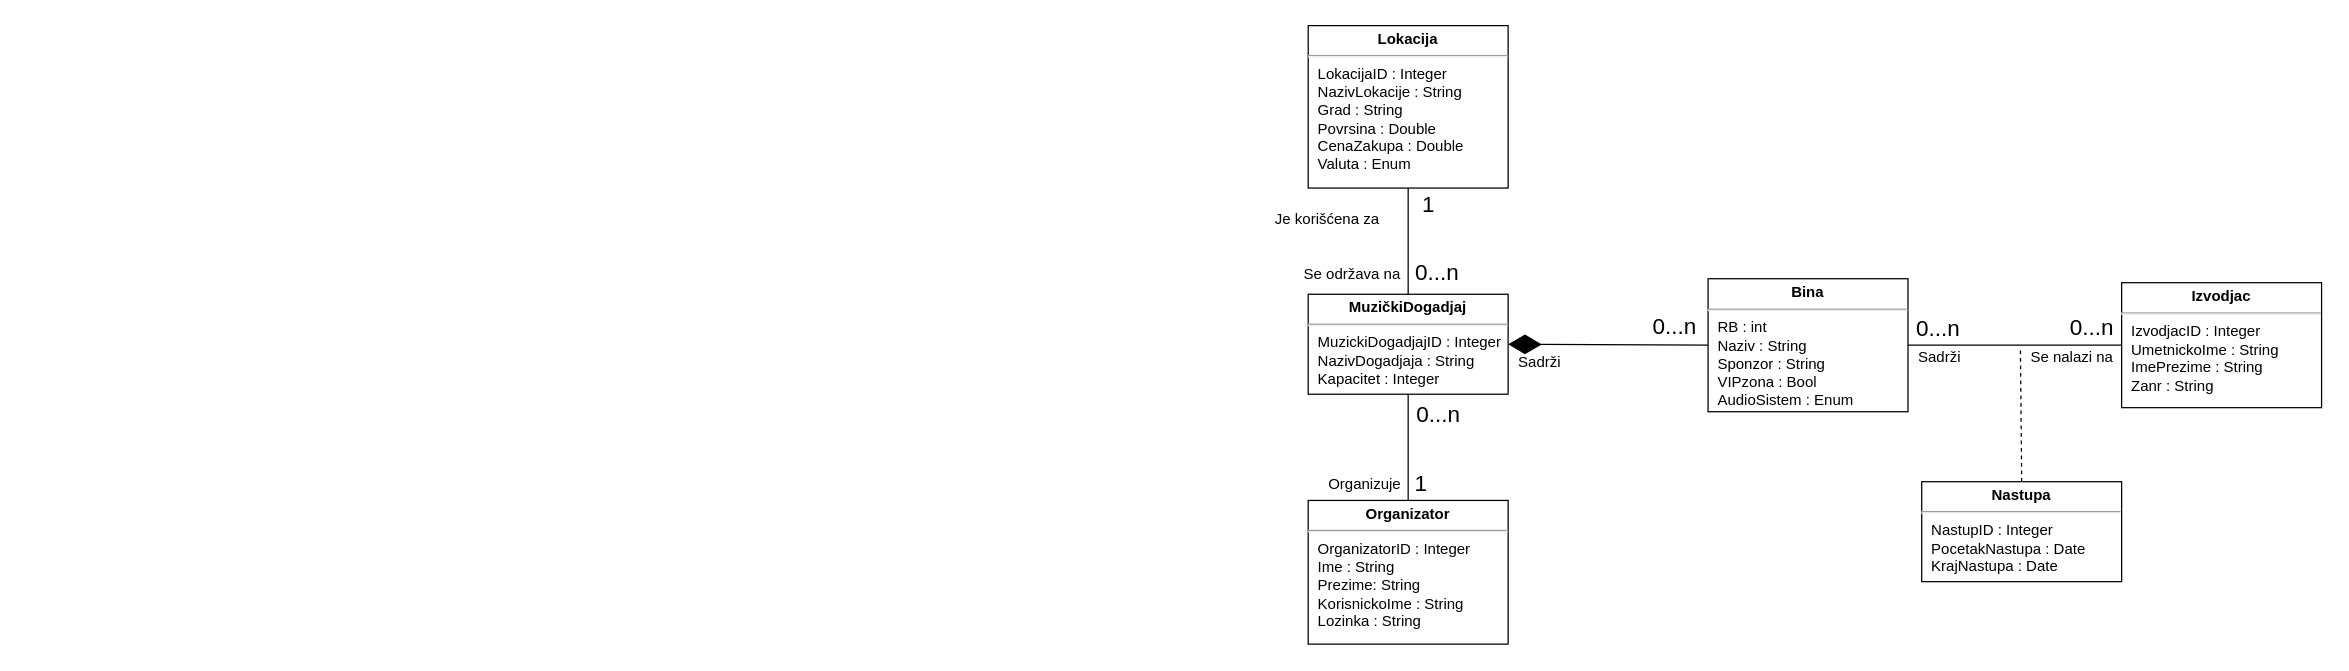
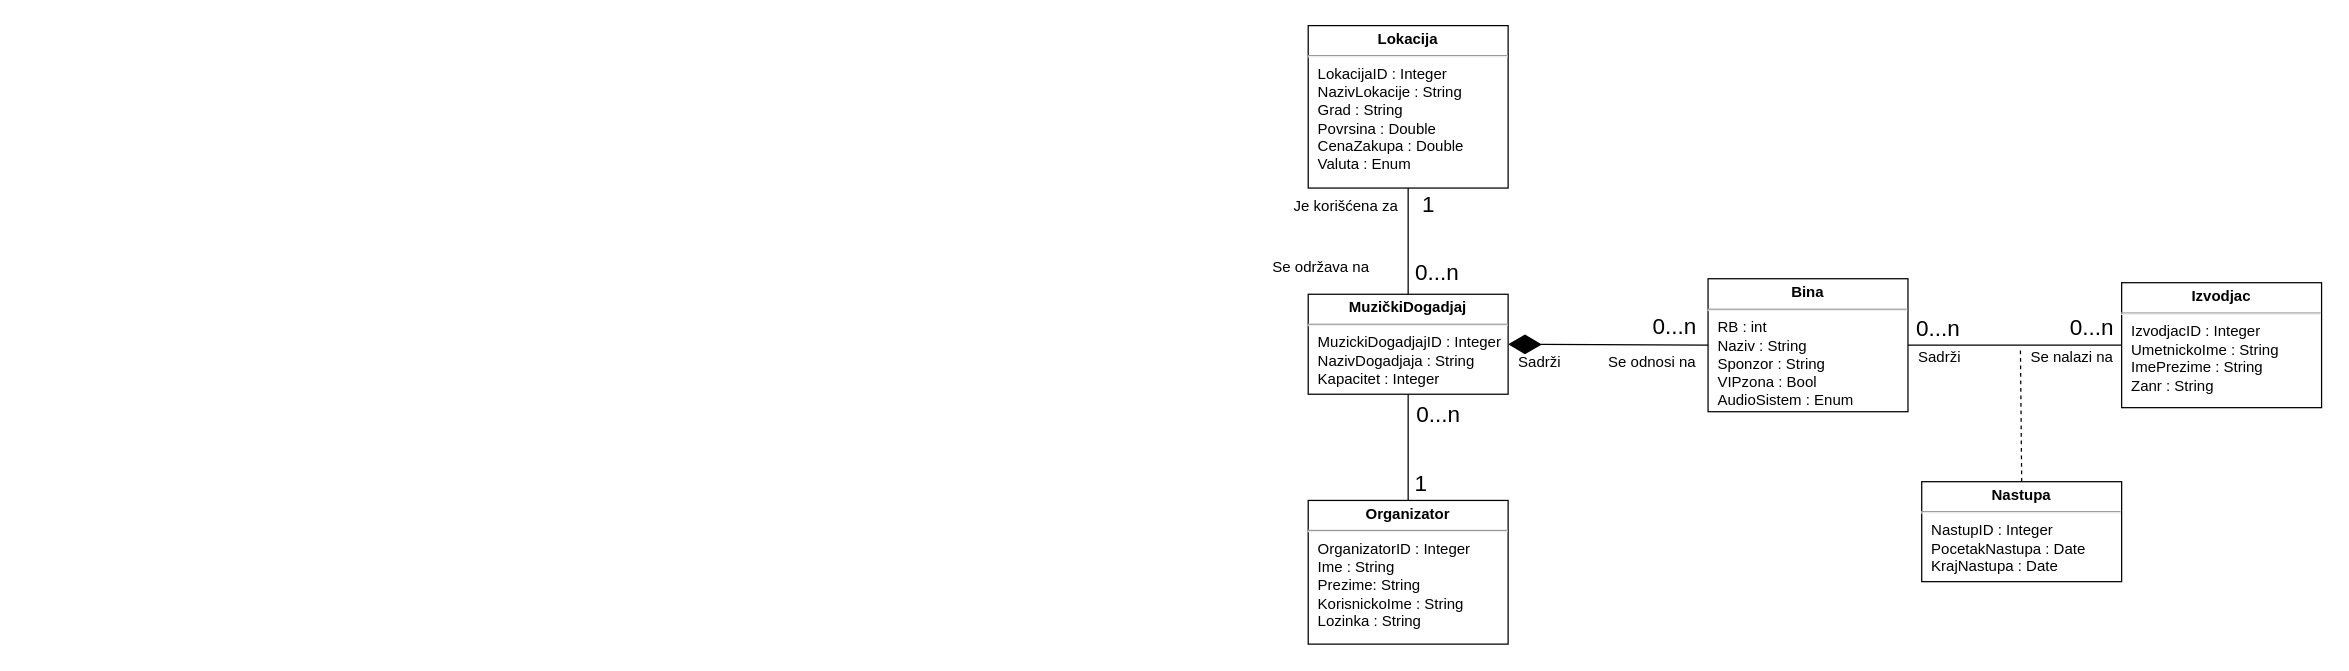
node "Je korišćena za": moved (1327, 219) -> (1346, 207)
node "Se održava na": moved (1352, 274) -> (1321, 268)
node "Se odnosi na": added
node "Organizuje": removed
